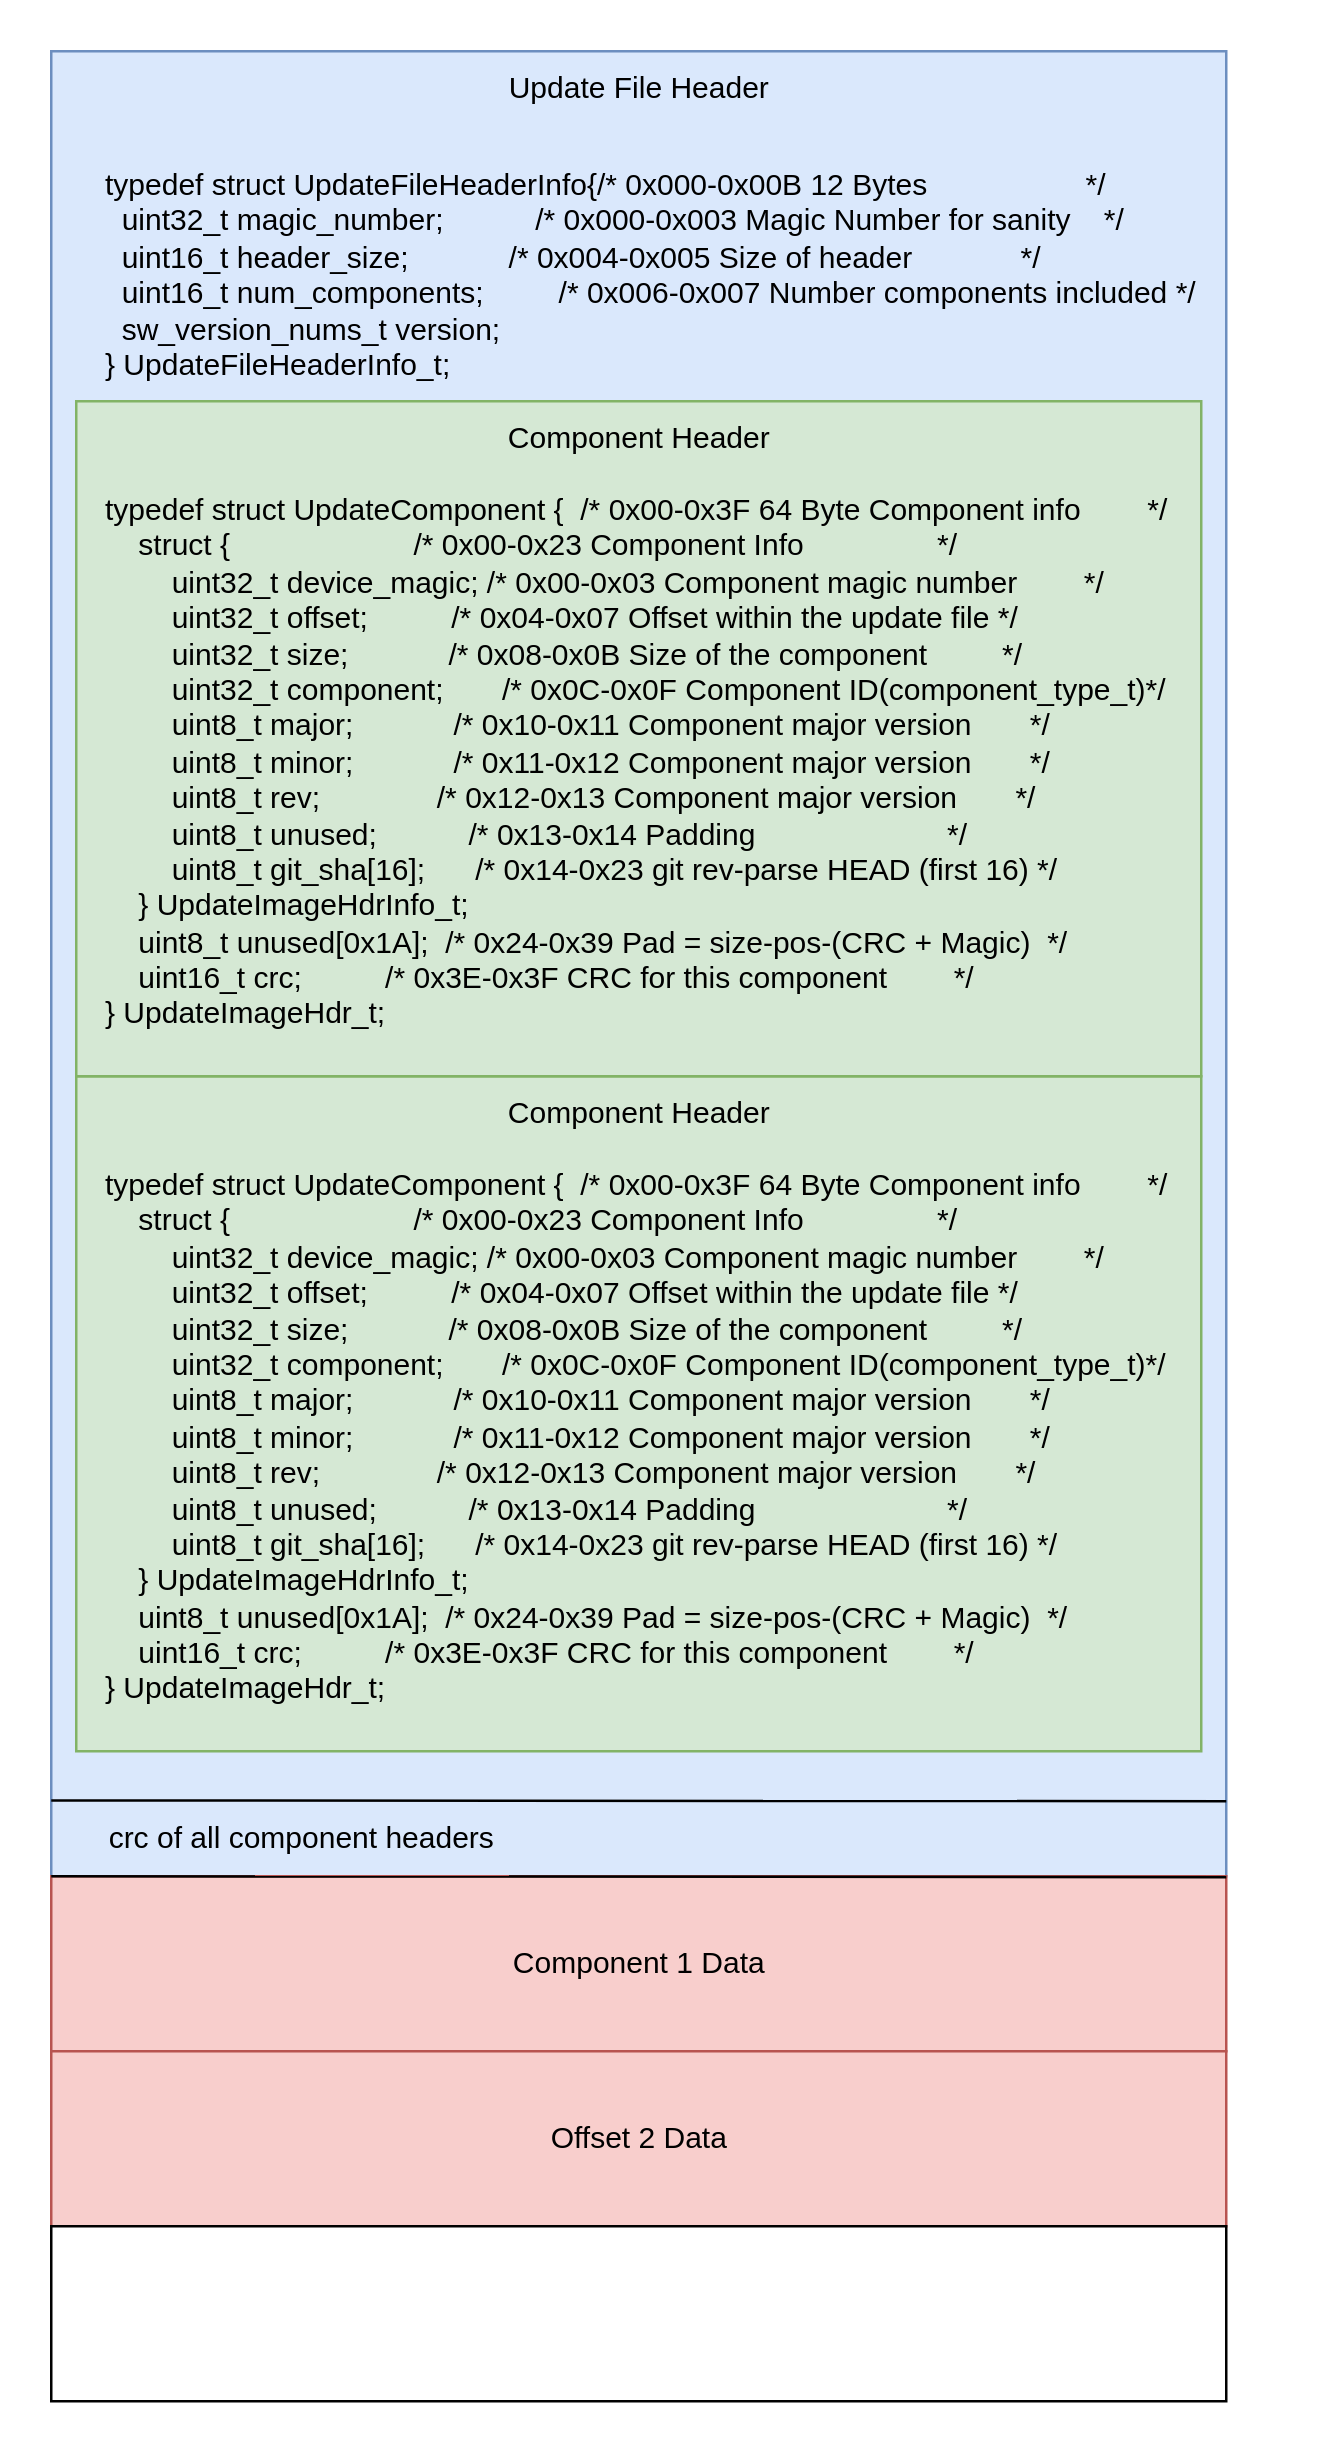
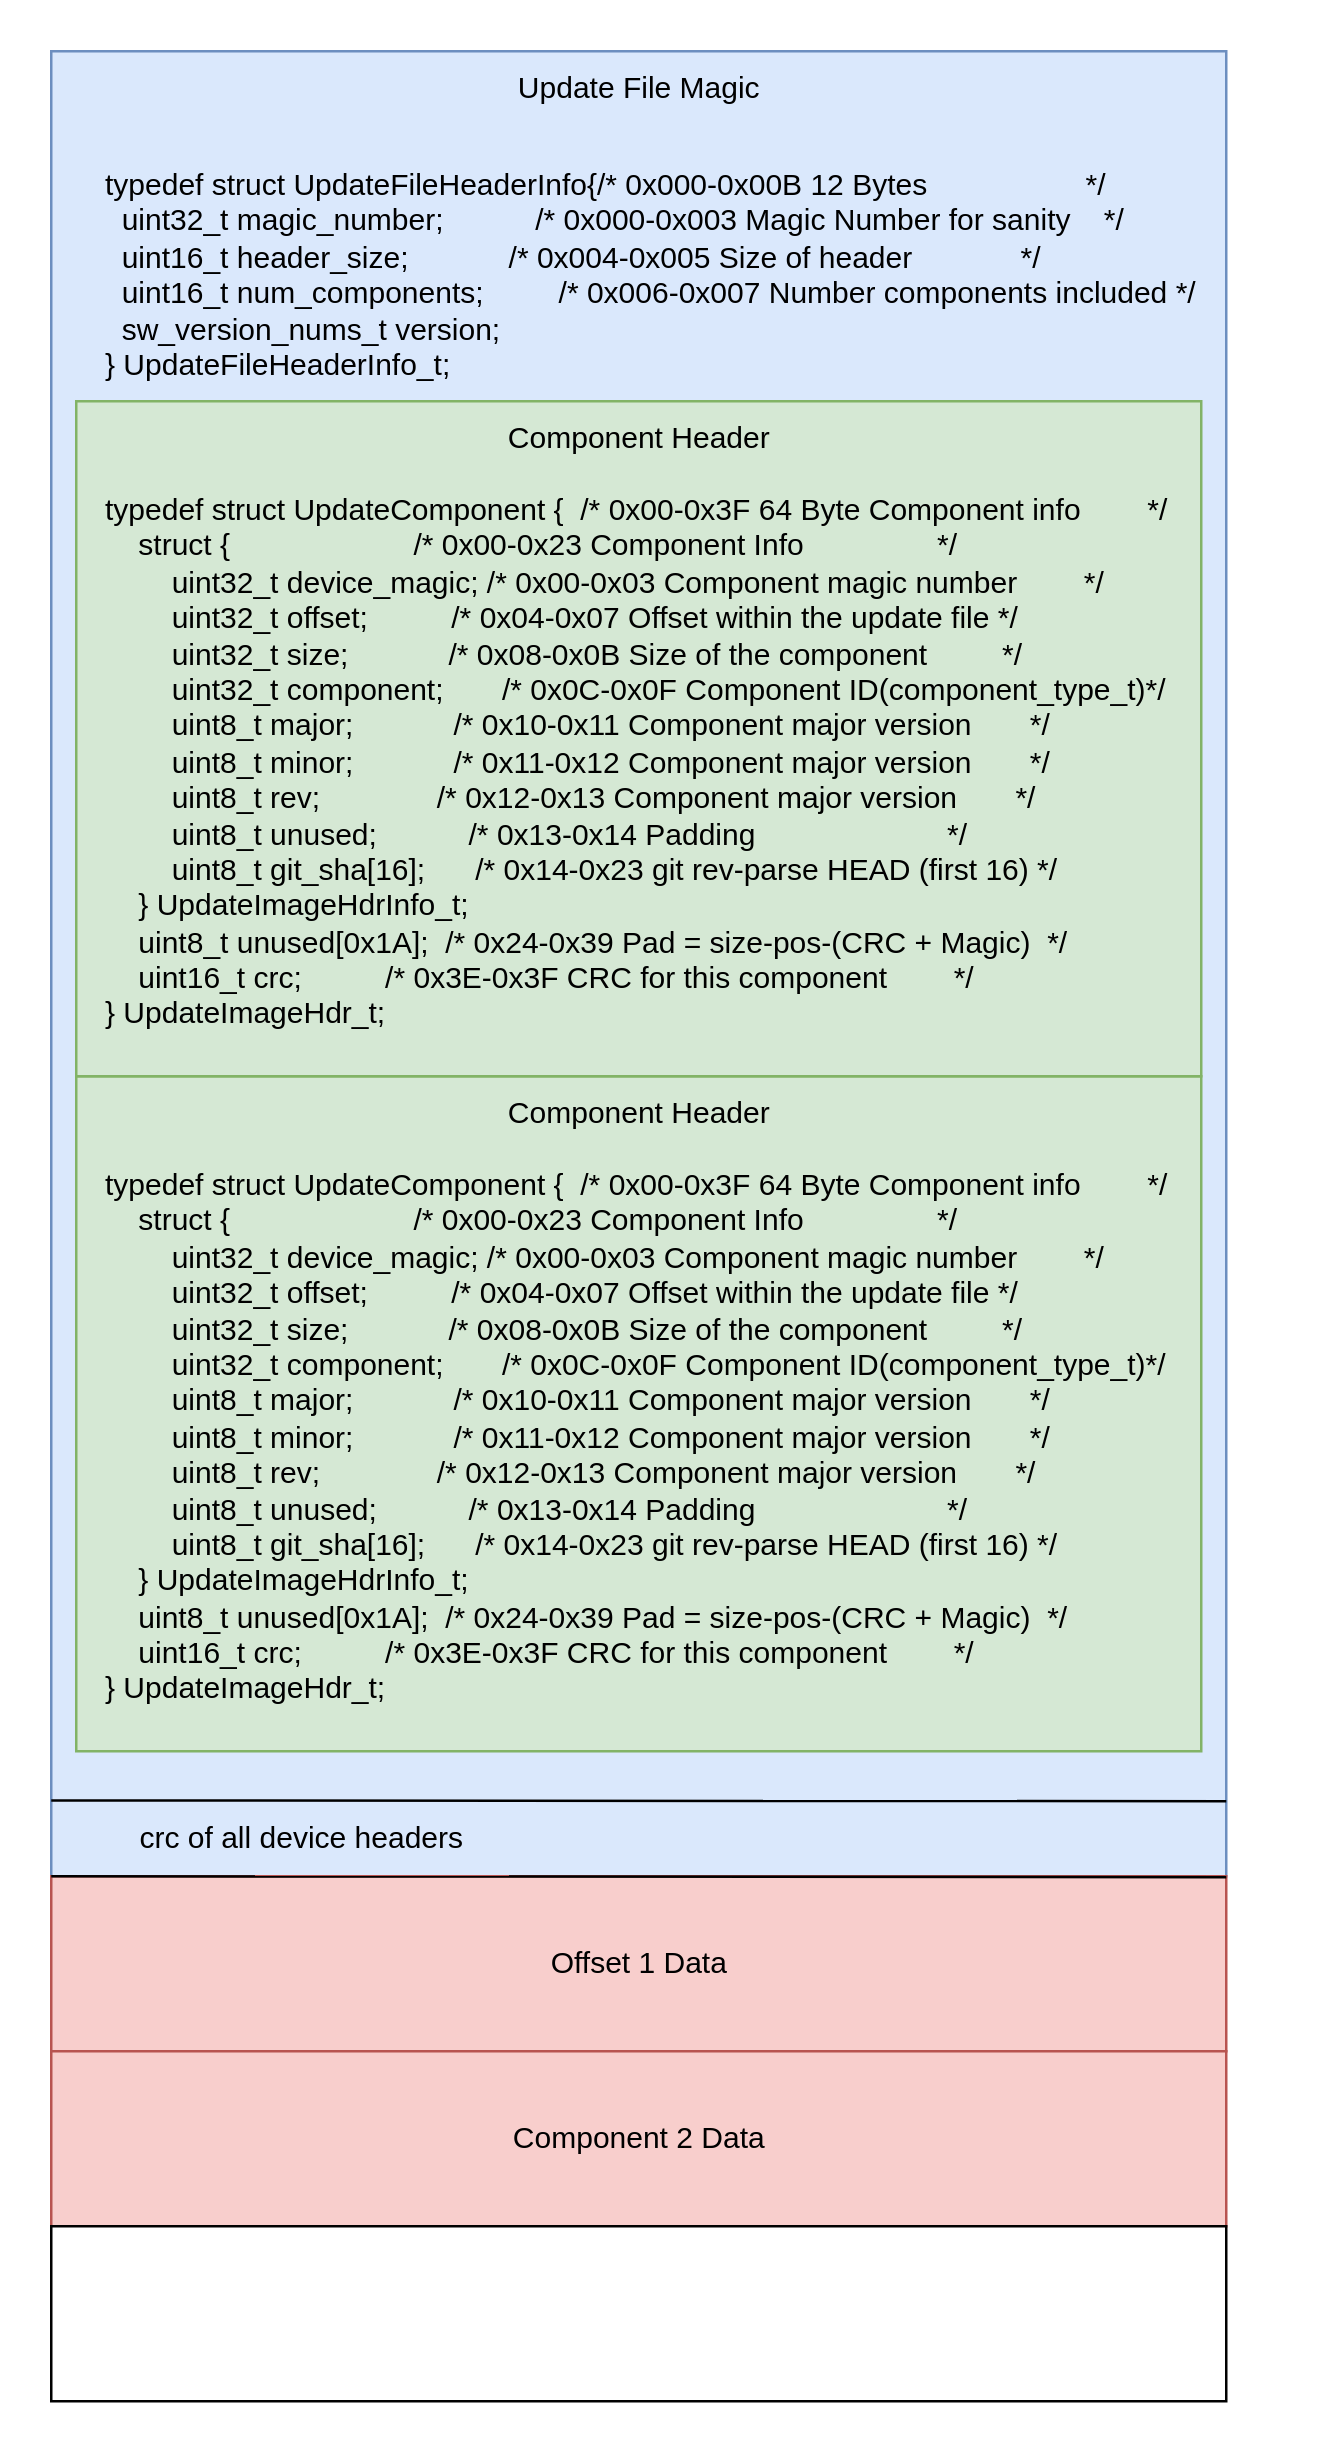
node "Update File Header": label "Update File Header" -> "Update File Magic"
node "crc of all component headers": label "crc of all component headers" -> "crc of all device headers"
node "Component 1 Data": label "Component 1 Data" -> "Offset 1 Data"
node "Offset 2 Data": label "Offset 2 Data" -> "Component 2 Data"
